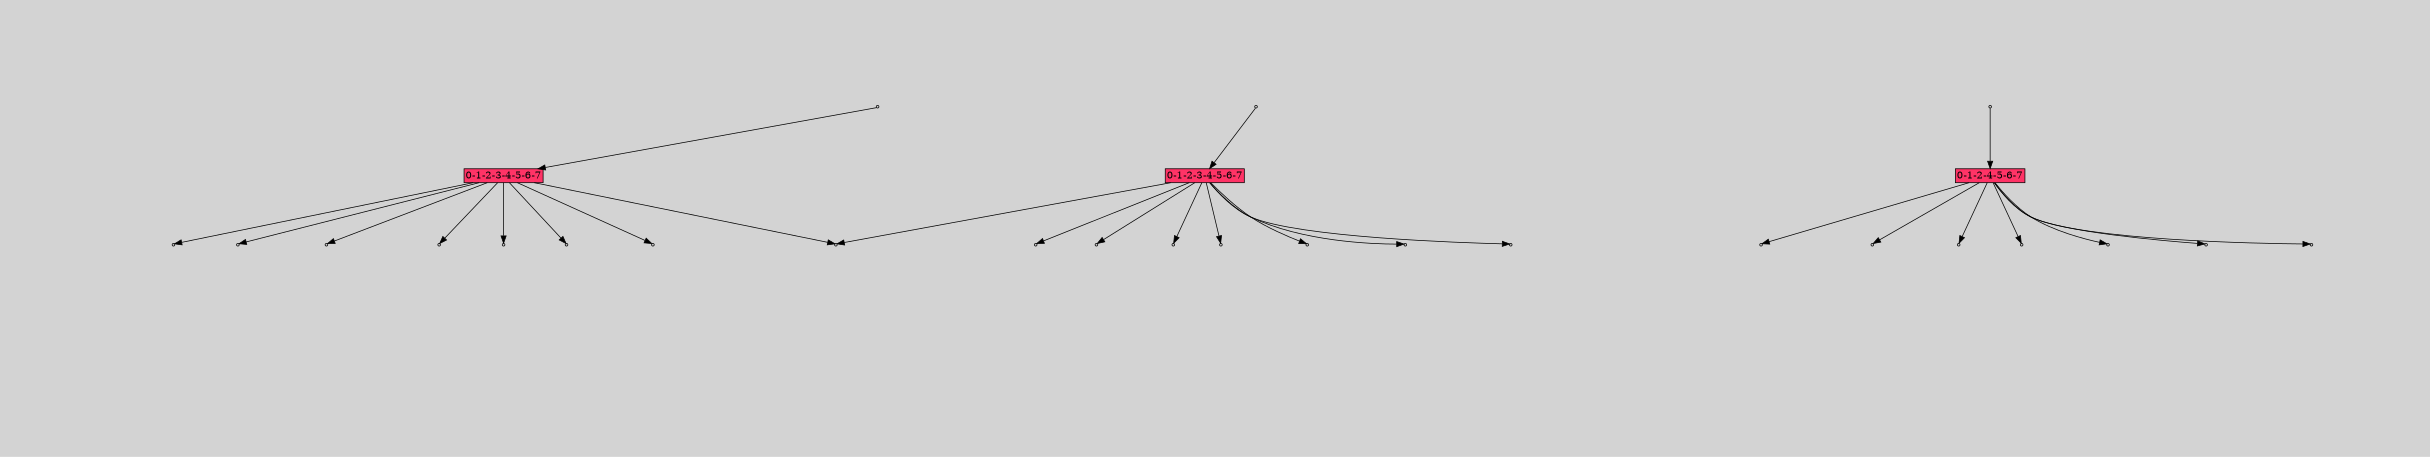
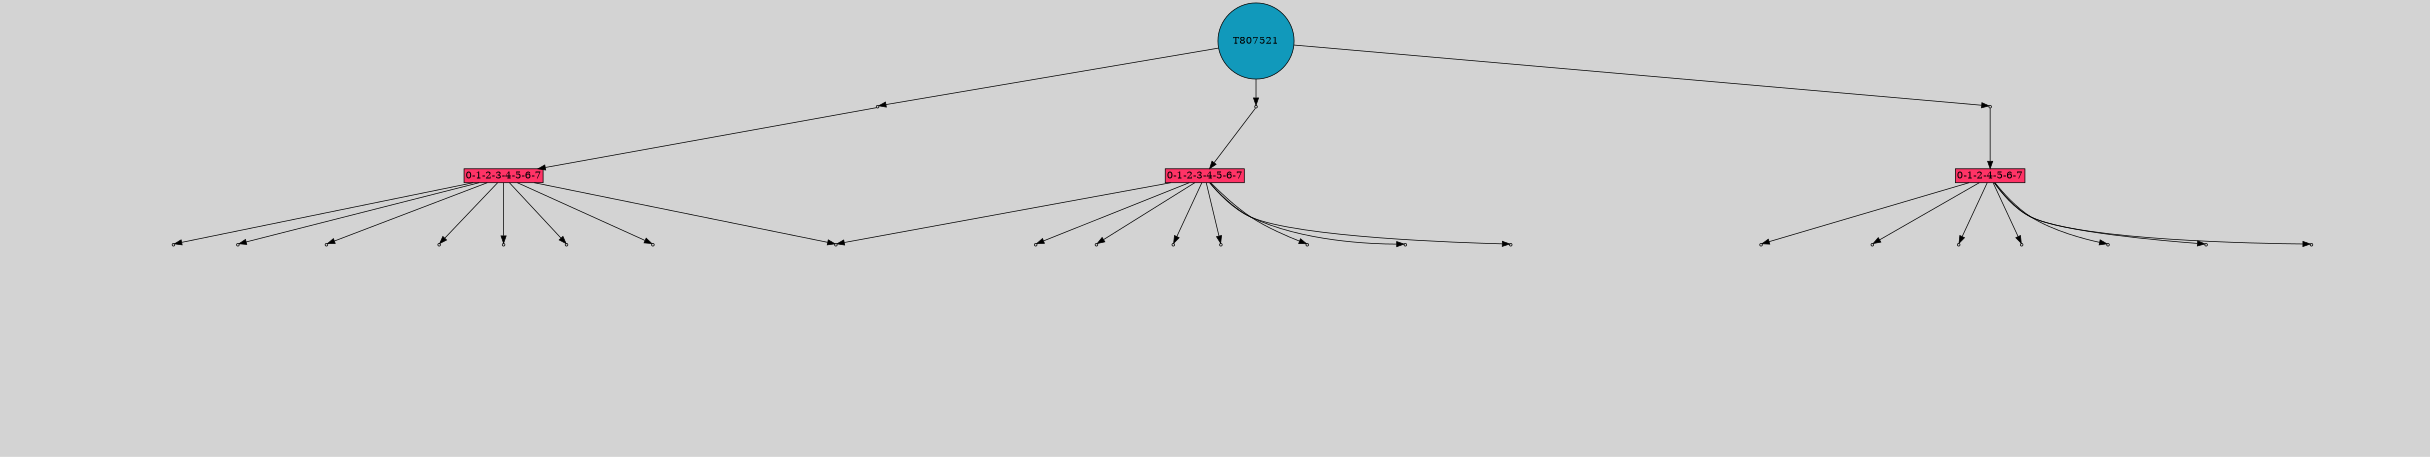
node "T807521": added
